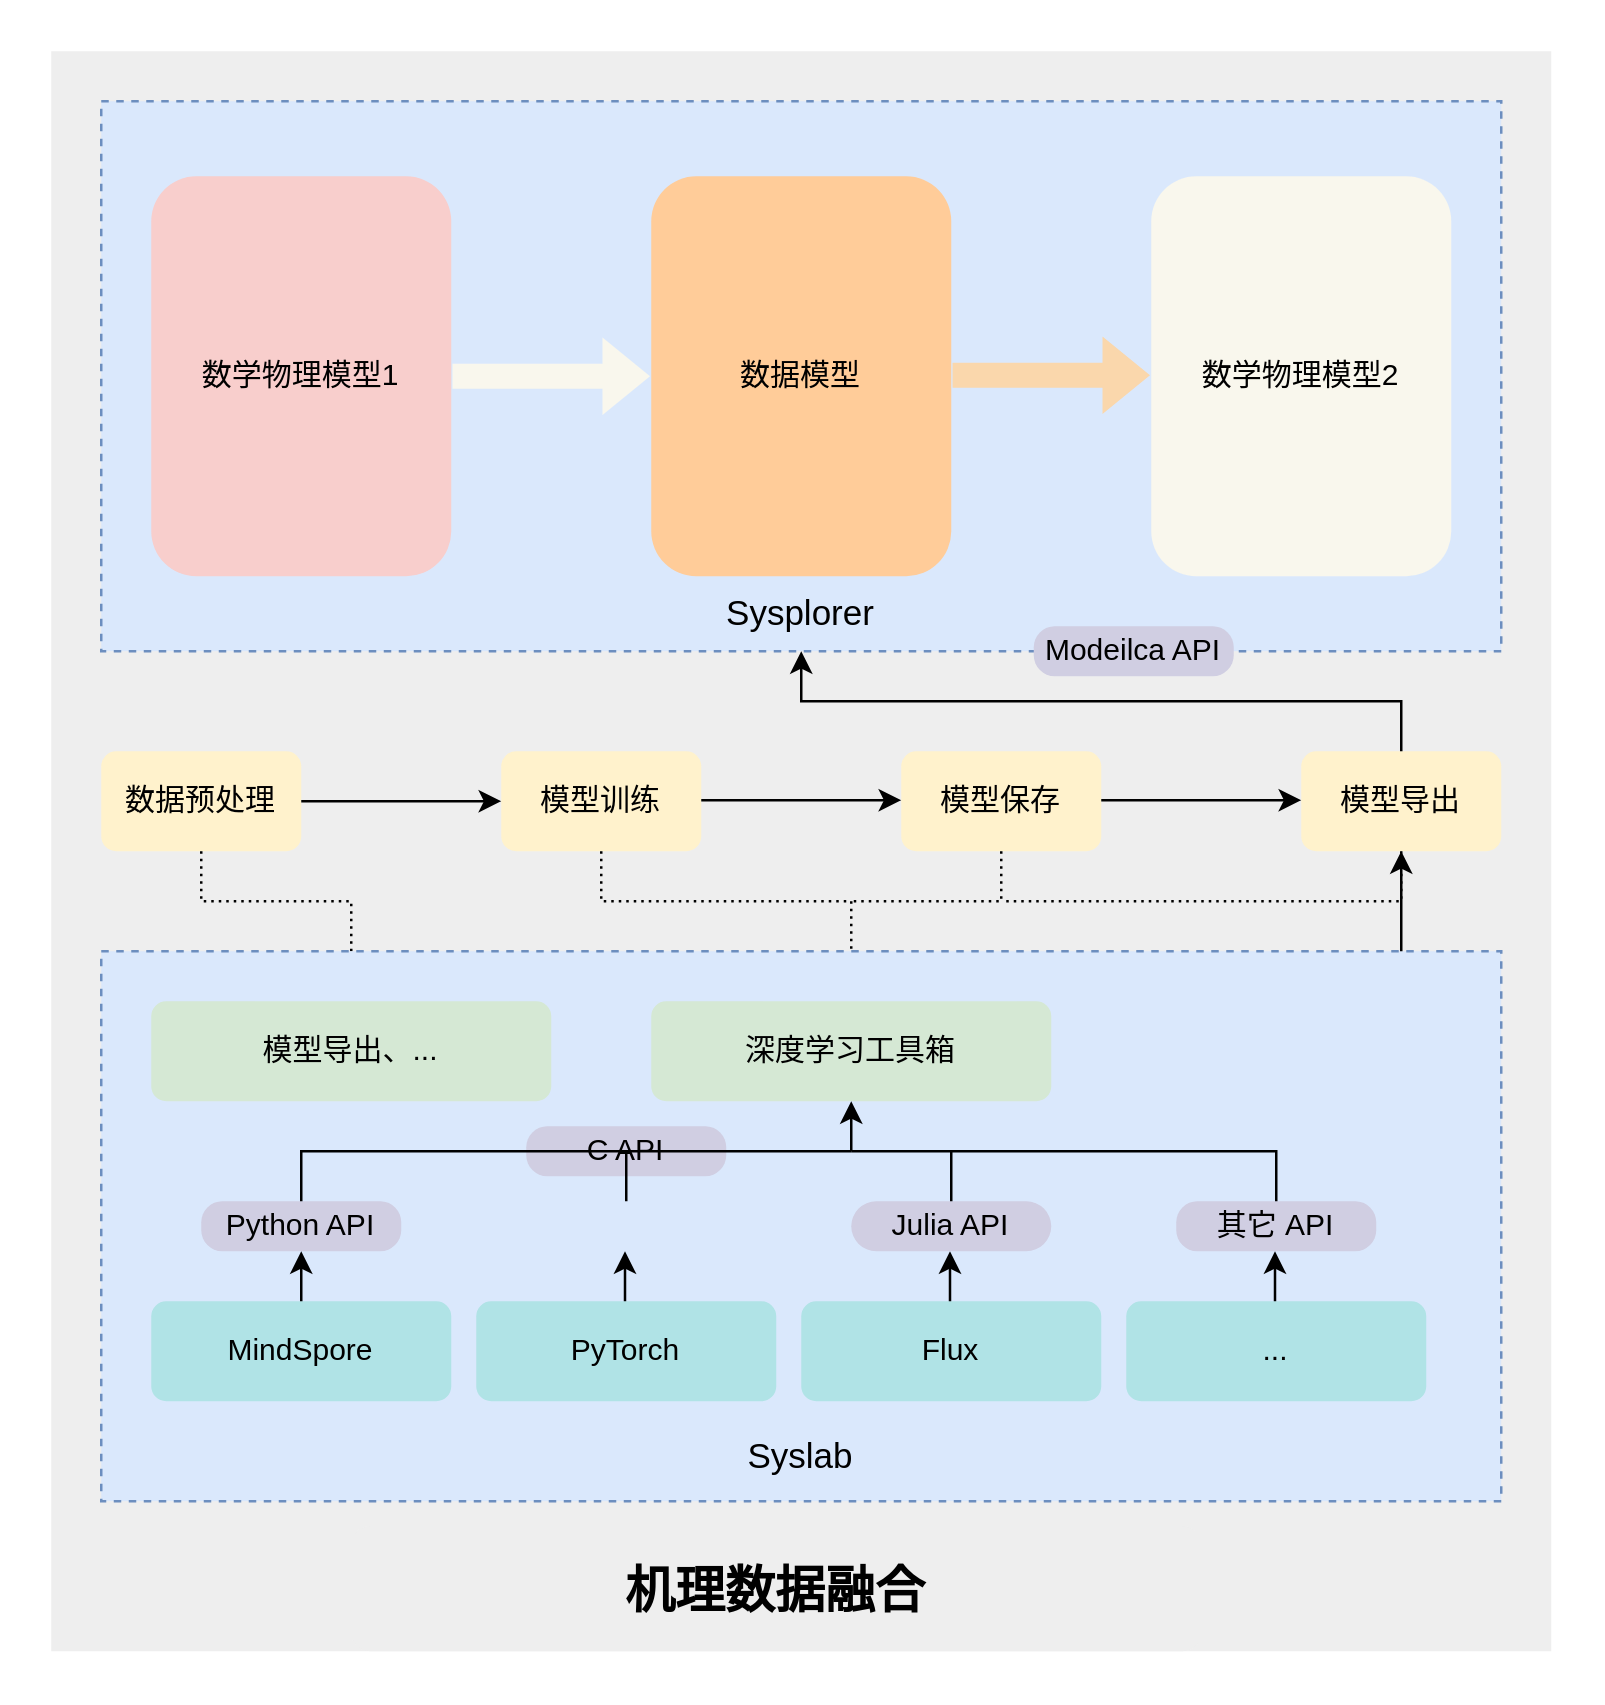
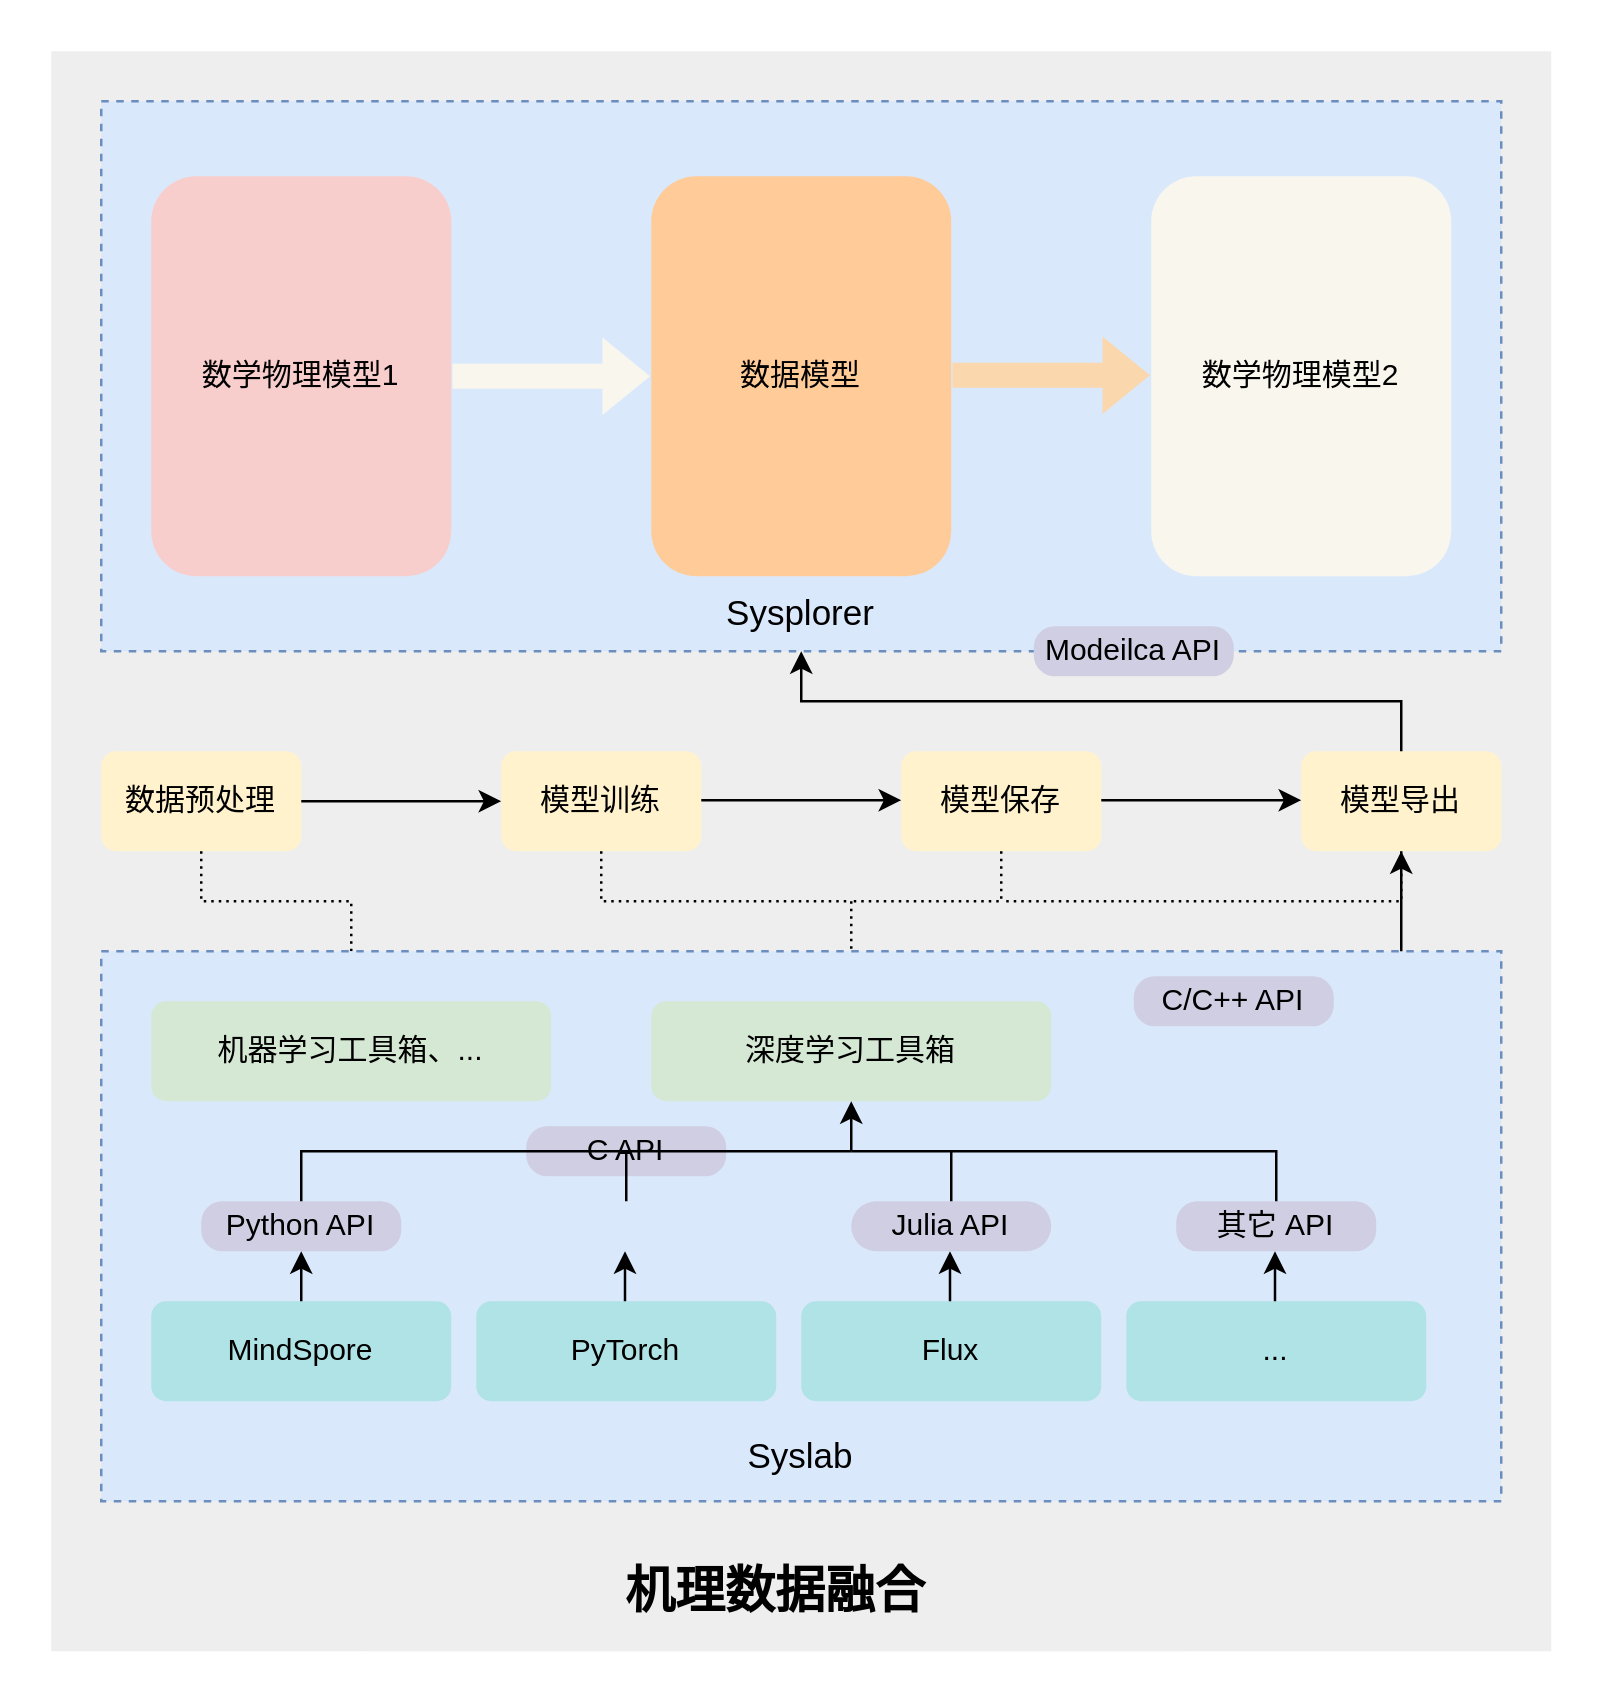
node "C/C++ API": added
node "模型导出、...": label "模型导出、..." -> "机器学习工具箱、..."
